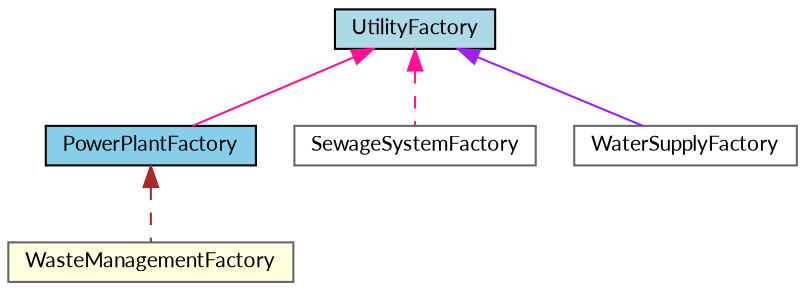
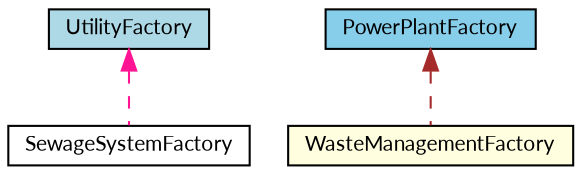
edge "PowerPlantFactory" -> "UtilityFactory": removed
node "SewageSystemFactory": color gray40 -> black
node "WaterSupplyFactory": removed
node "WasteManagementFactory": color gray40 -> black
